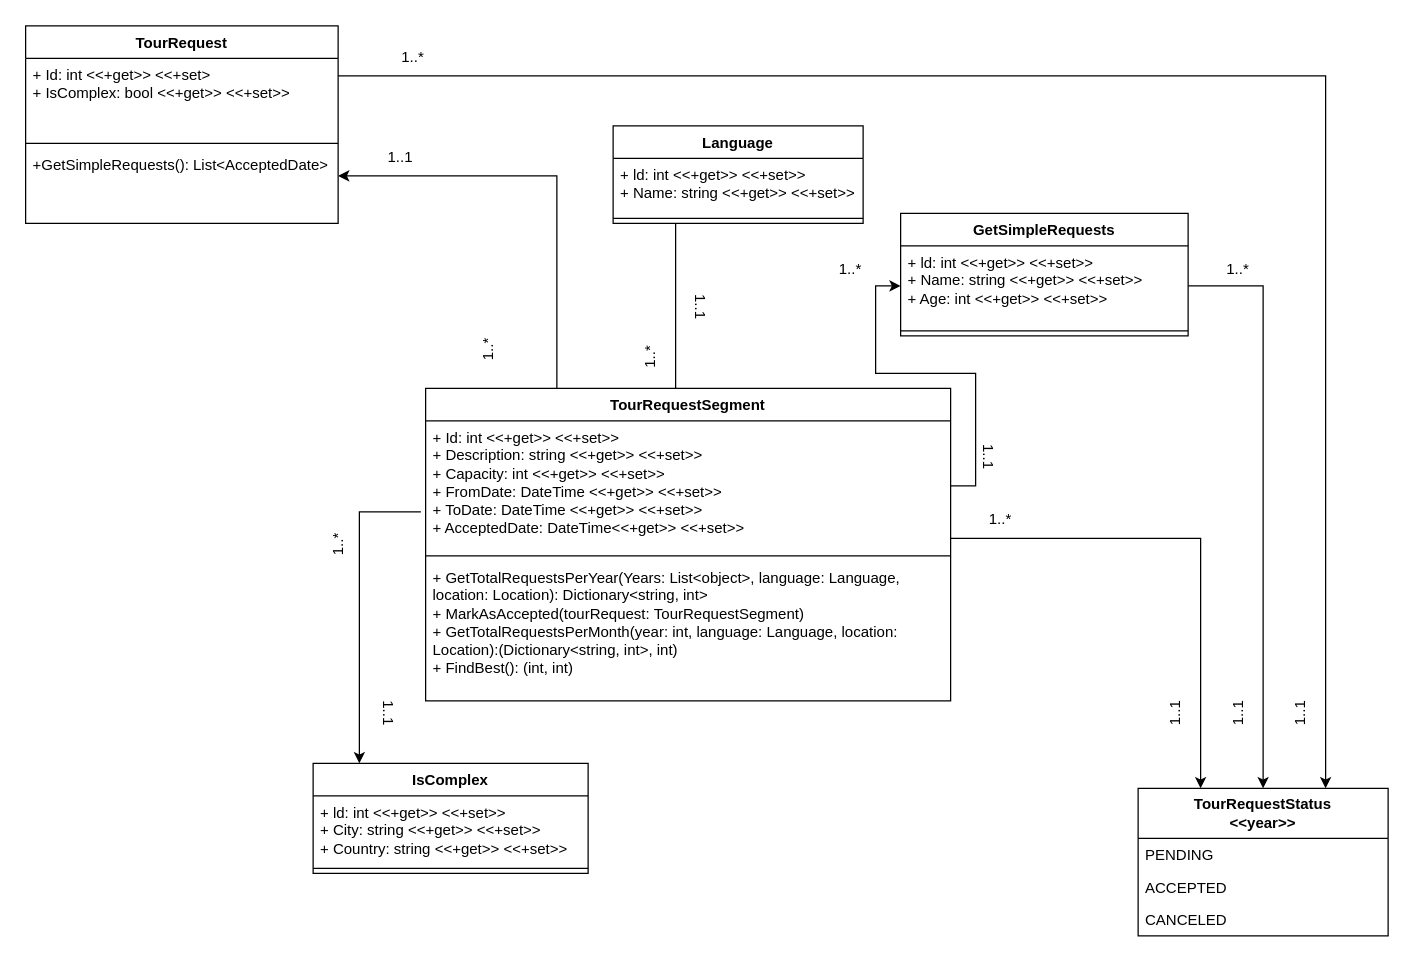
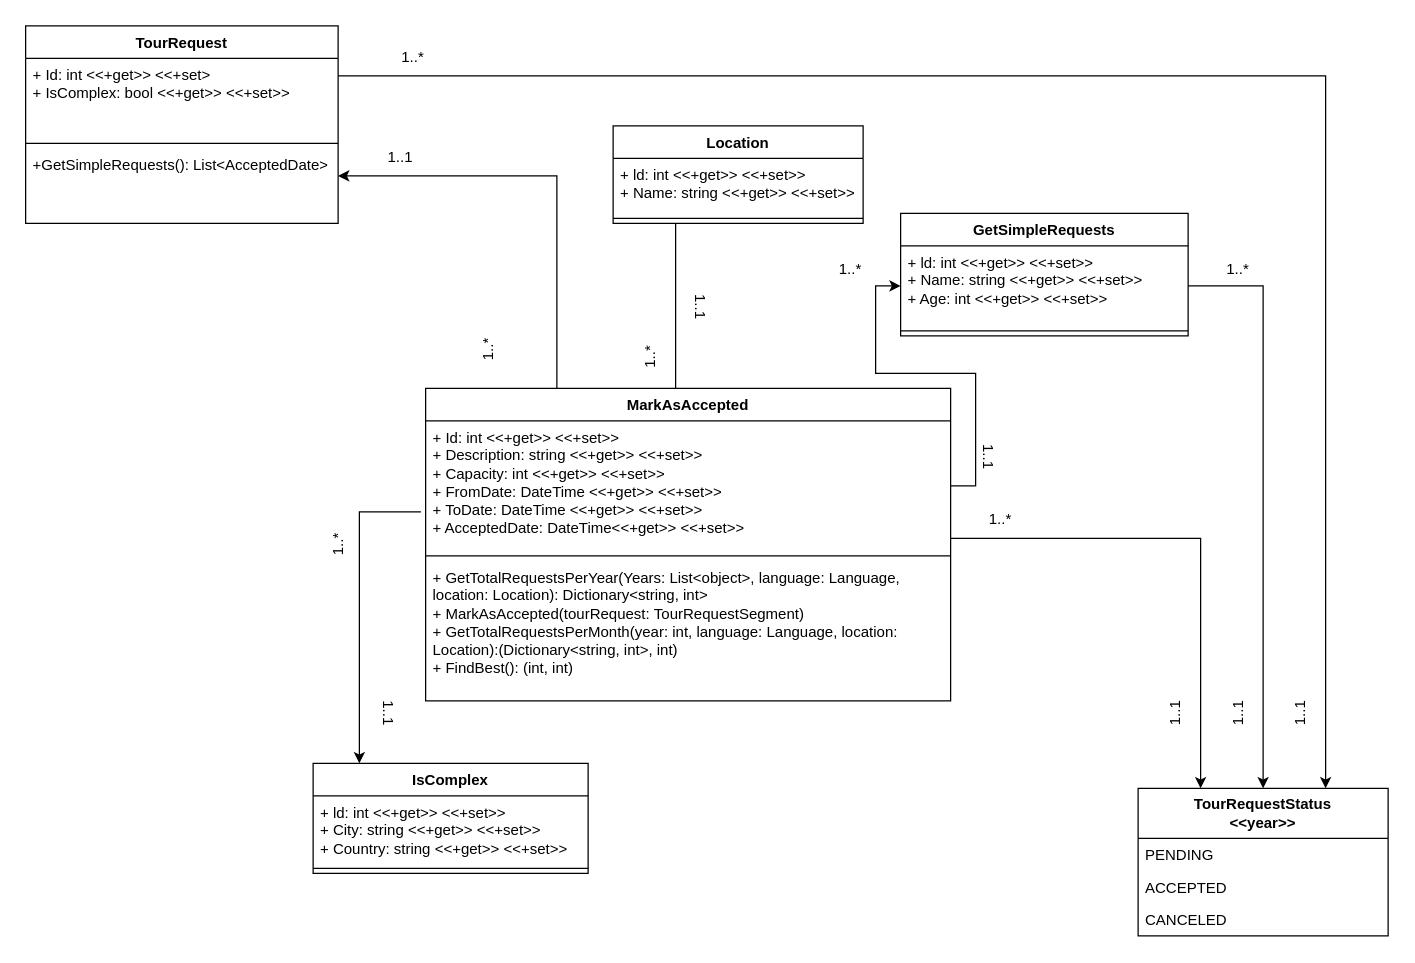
node "Language": label "Language" -> "Location"
node "TourRequestSegment": label "TourRequestSegment" -> "MarkAsAccepted"
